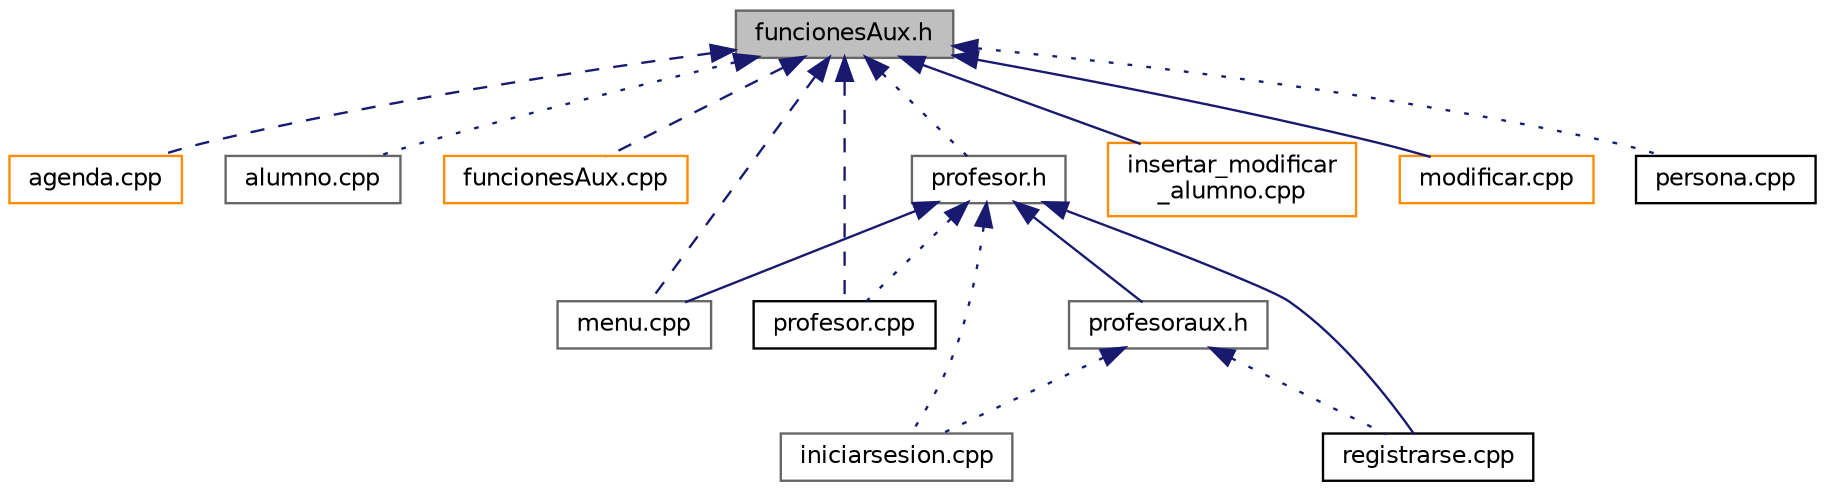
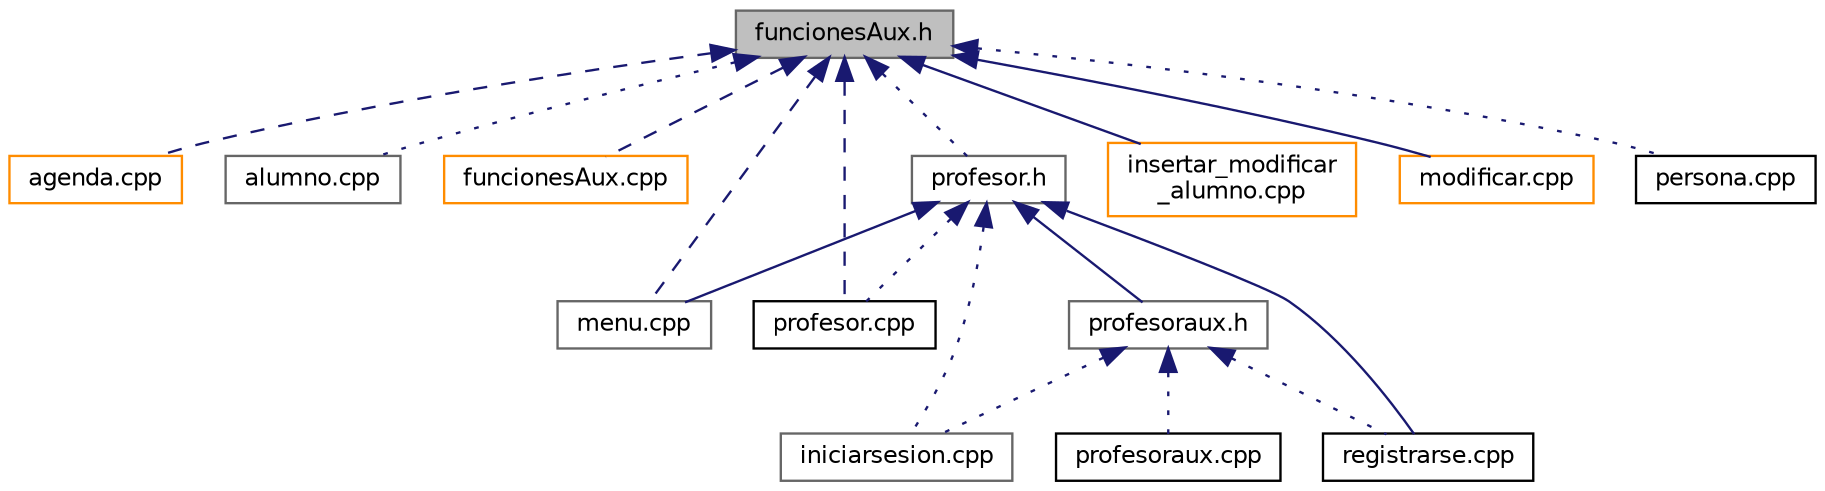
node "profesoraux.cpp": added
